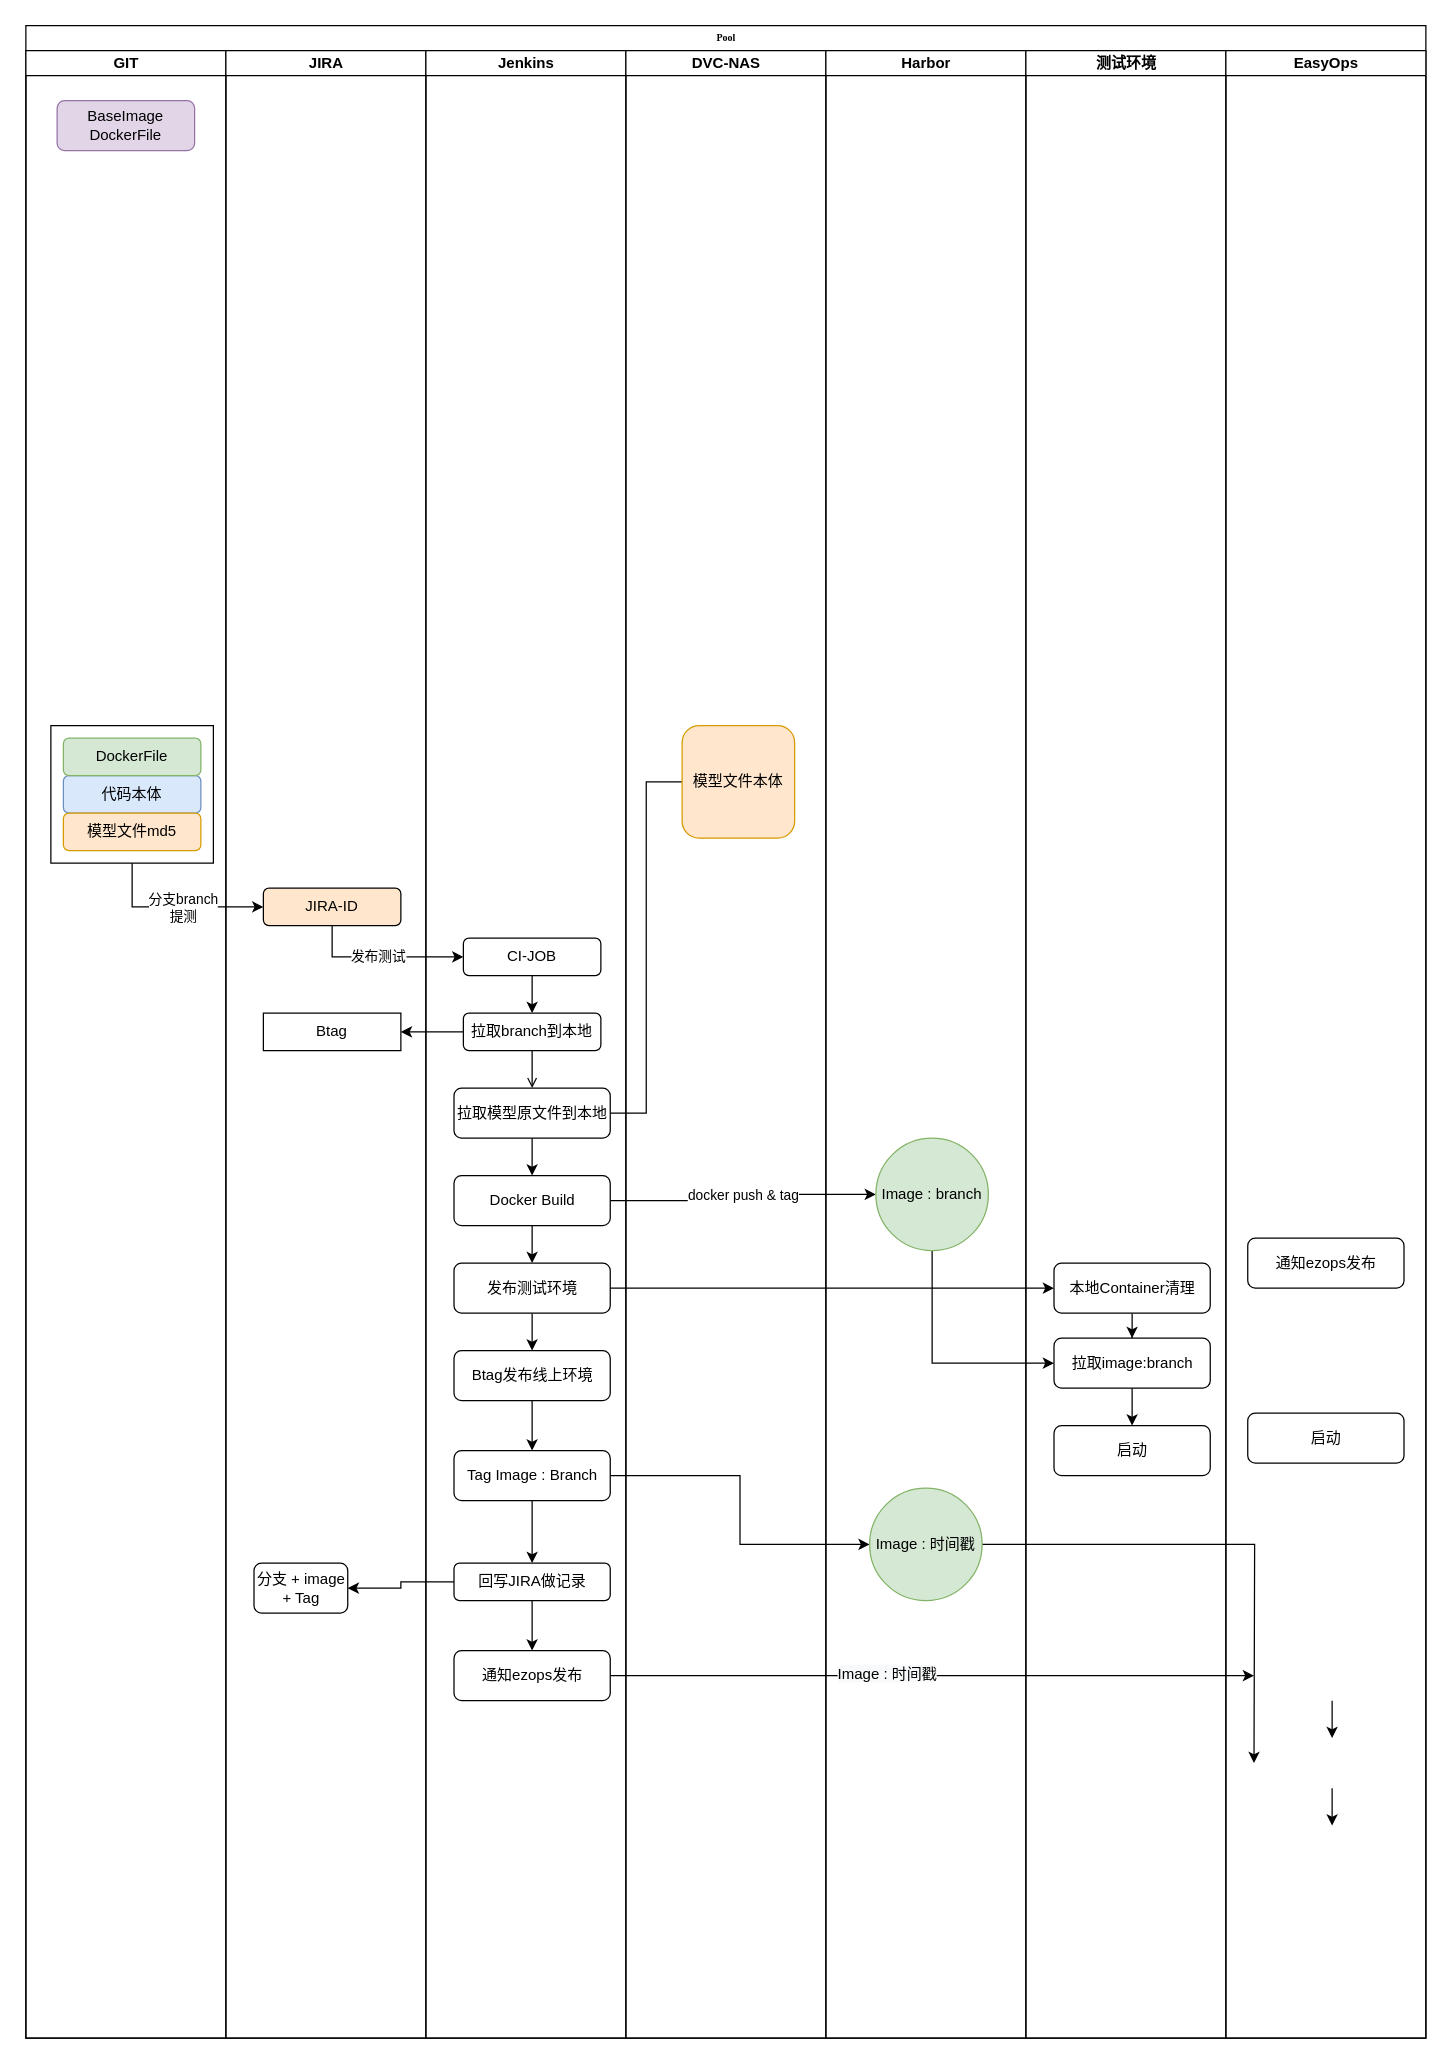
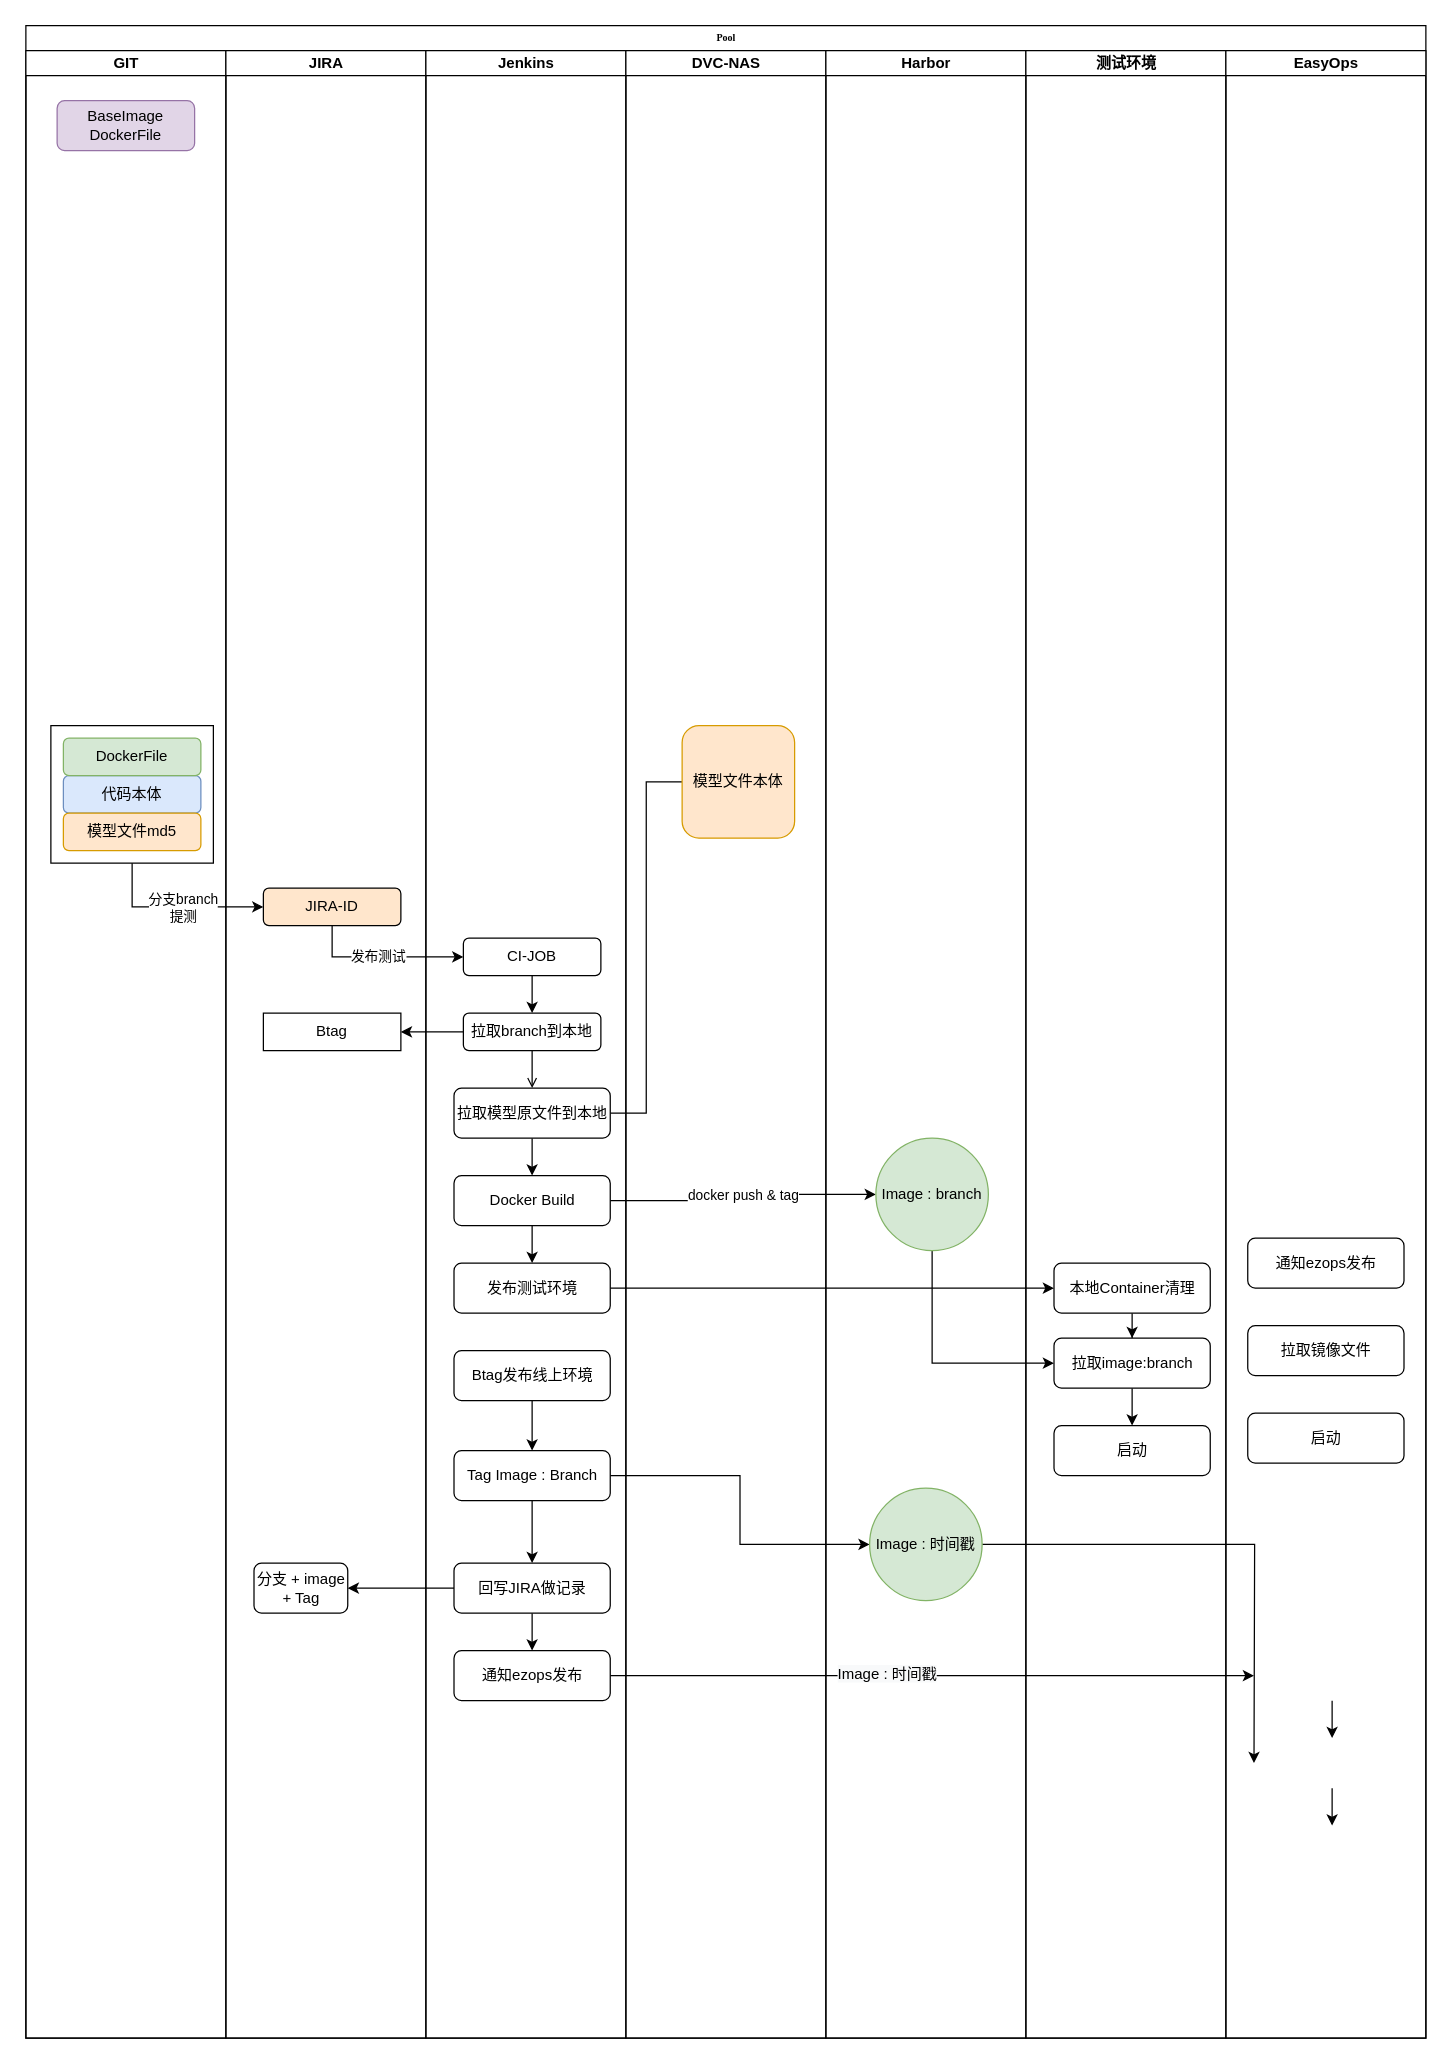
edge "发布测试环境" -> "Btag发布线上环境": removed
node "拉取镜像文件": added
node "回写JIRA做记录": size 156x38 -> 156x50
